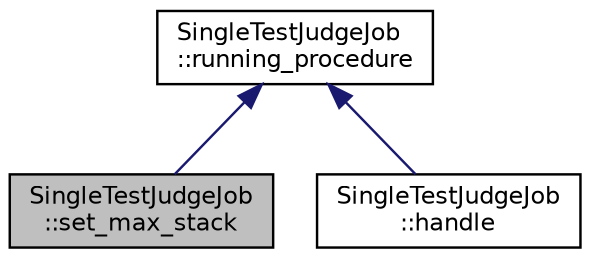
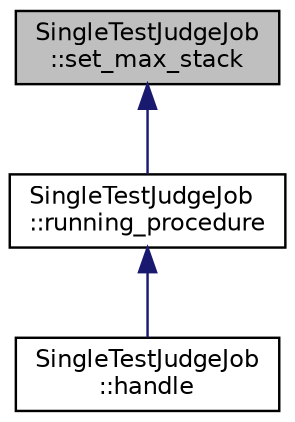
edge "SingleTestJudgeJob ::set_max_stack" -> "SingleTestJudgeJob ::running_procedure": reversed
